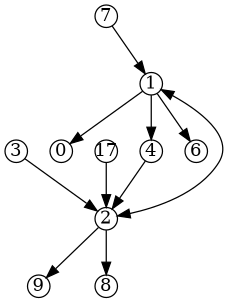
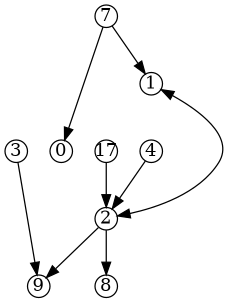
edge "1" -> "4": removed
edge "1" -> "0": now "7" -> "0"
node "6": removed
edge "3" -> "2": now "3" -> "9"
